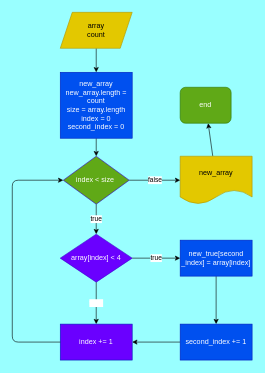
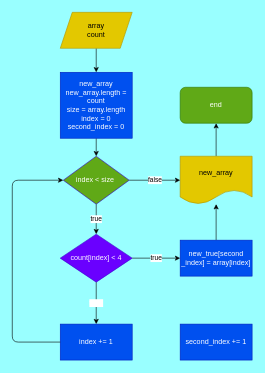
node "end": size 51x36 -> 72x36
node "array[index] < 4": label "array[index] < 4" -> "count[index] < 4"
edge "new_true[second _index] = array[index]" -> "second_index += 1": now "new_true[second _index] = array[index]" -> "new_array"
node "index += 1": fillcolor #6a00ff -> #0050ef
edge "second_index += 1" -> "index += 1": removed
